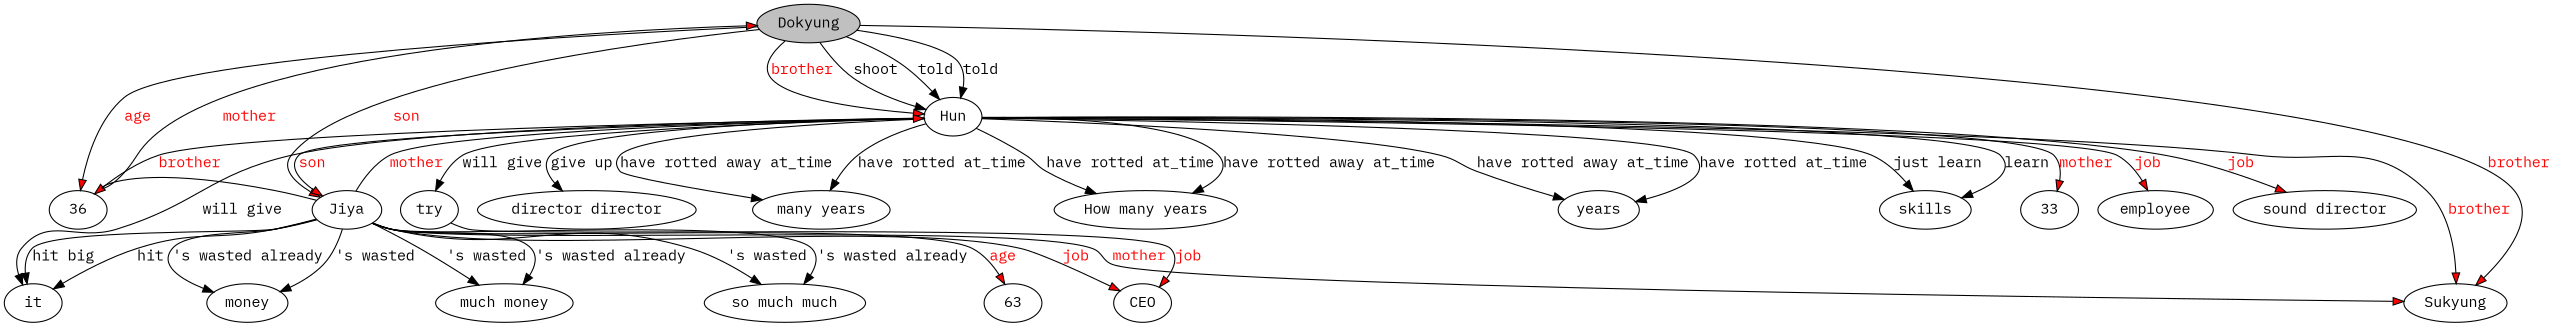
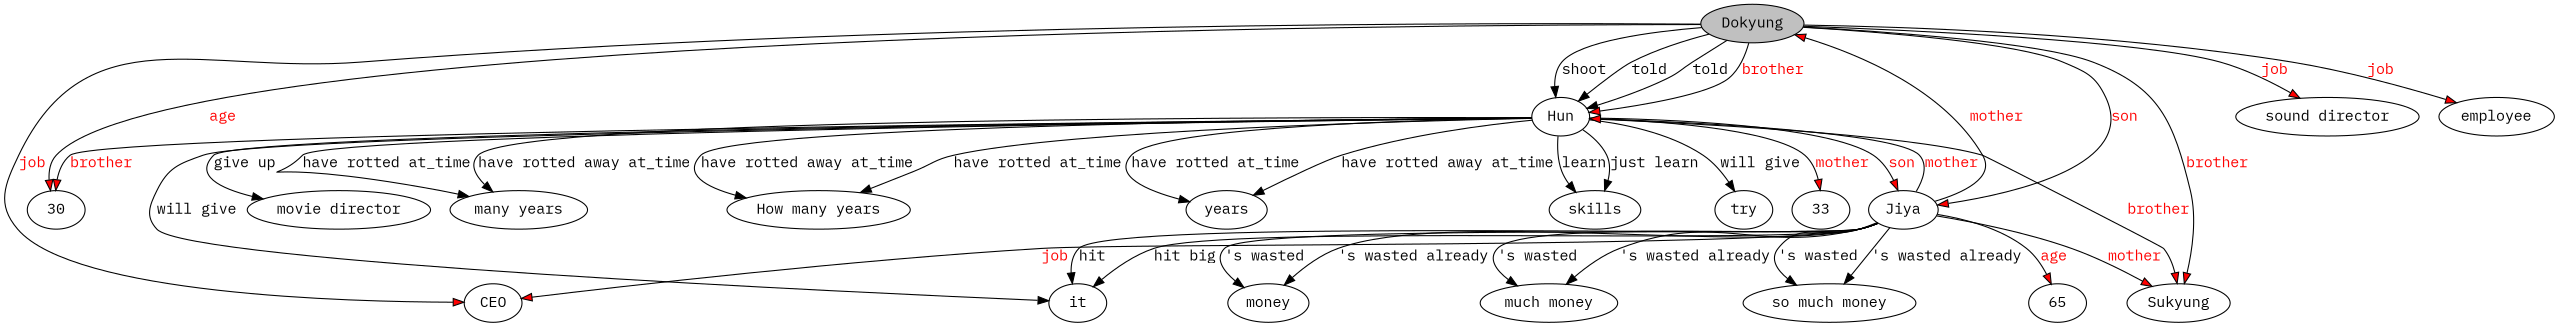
edge "Hun" -> "sound director": now "Dokyung" -> "sound director"
edge "Hun" -> "employee": now "Dokyung" -> "employee"
node "36": label "36" -> "30"
node "director director": label "director director" -> "movie director"
edge "try" -> "CEO": now "Dokyung" -> "CEO"
node "so much much": label "so much much" -> "so much money"
node "63": label "63" -> "65"
